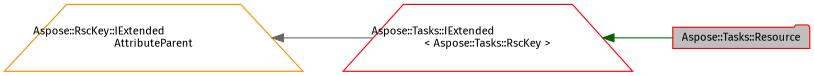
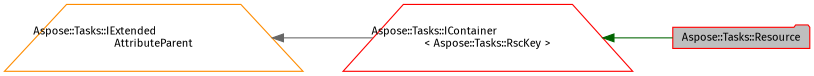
node "Aspose::RscKey::IExtended AttributeParent": label "Aspose::RscKey::IExtended AttributeParent" -> "Aspose::Tasks::IExtended AttributeParent"
node "Aspose::Tasks::IExtended < Aspose::Tasks::RscKey >": label "Aspose::Tasks::IExtended < Aspose::Tasks::RscKey >" -> "Aspose::Tasks::IContainer < Aspose::Tasks::RscKey >"
